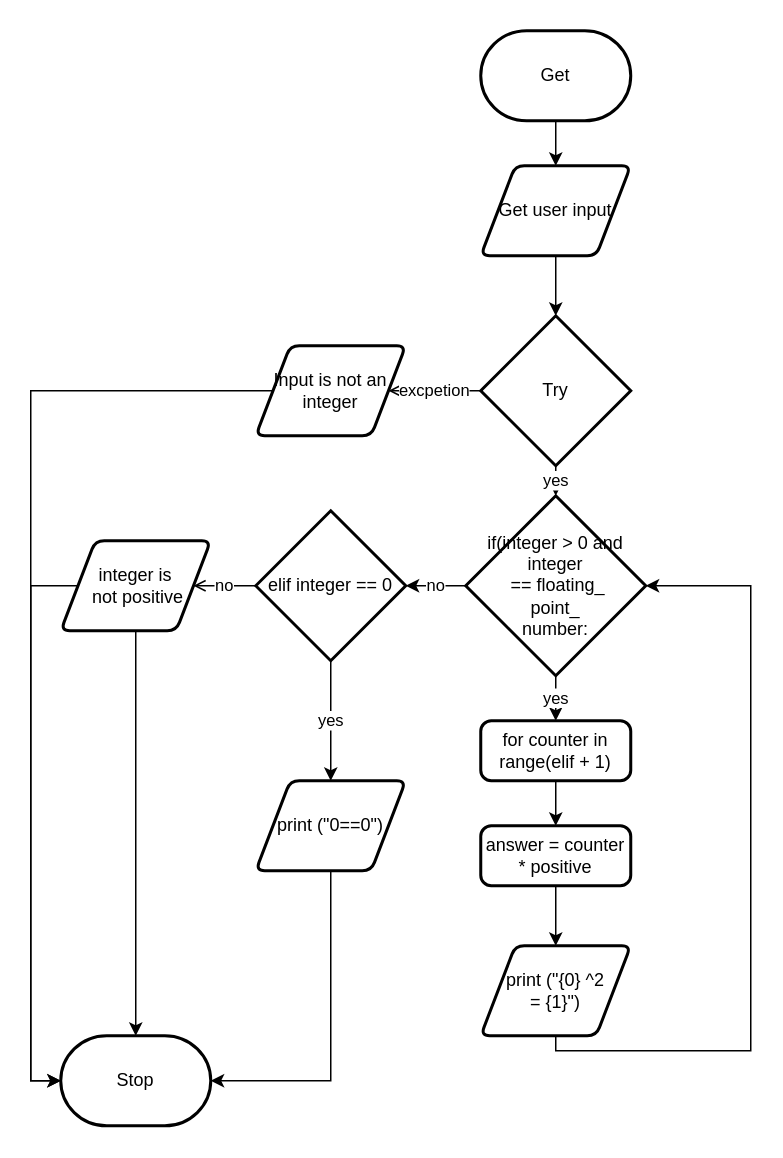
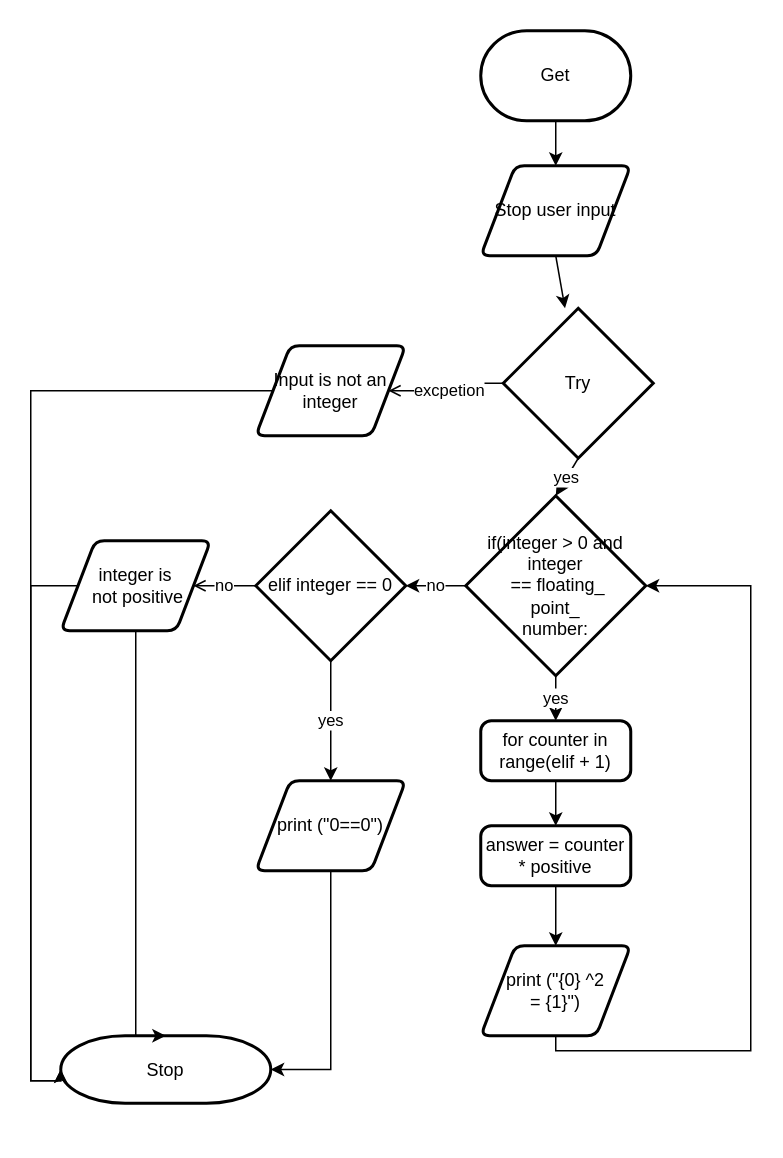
node "Get user input": label "Get user input" -> "Stop user input"
node "Try": moved (556, 391) -> (578, 383)
node "Stop": size 150x90 -> 210x68
